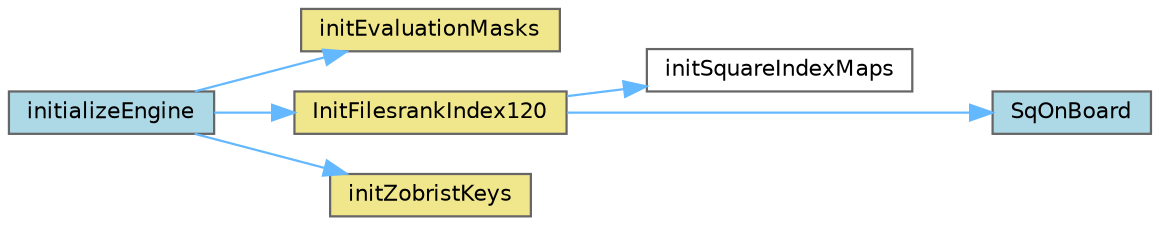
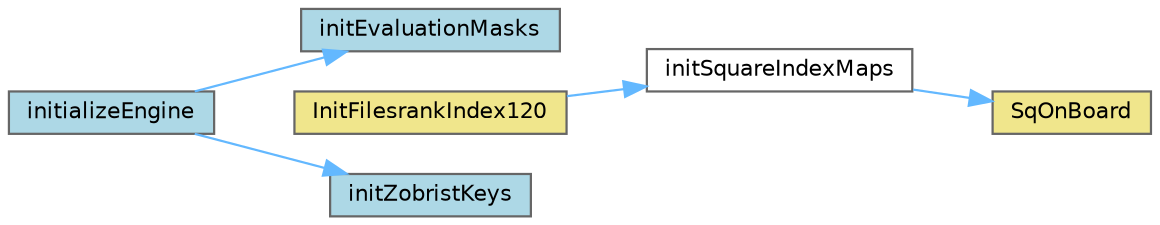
node "initEvaluationMasks": fillcolor khaki -> lightblue
edge "initializeEngine" -> "InitFilesrankIndex120": removed
edge "InitFilesrankIndex120" -> "SqOnBoard": now "initSquareIndexMaps" -> "SqOnBoard"
node "SqOnBoard": fillcolor lightblue -> khaki
node "initZobristKeys": fillcolor khaki -> lightblue
